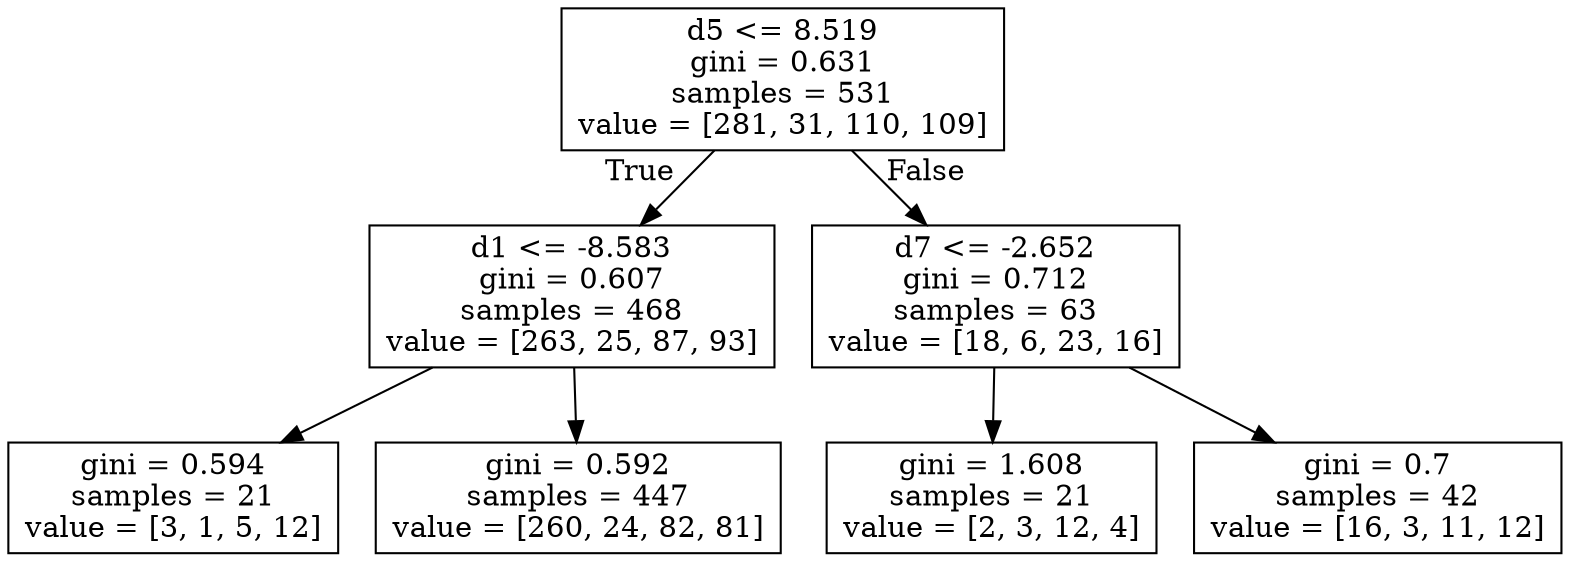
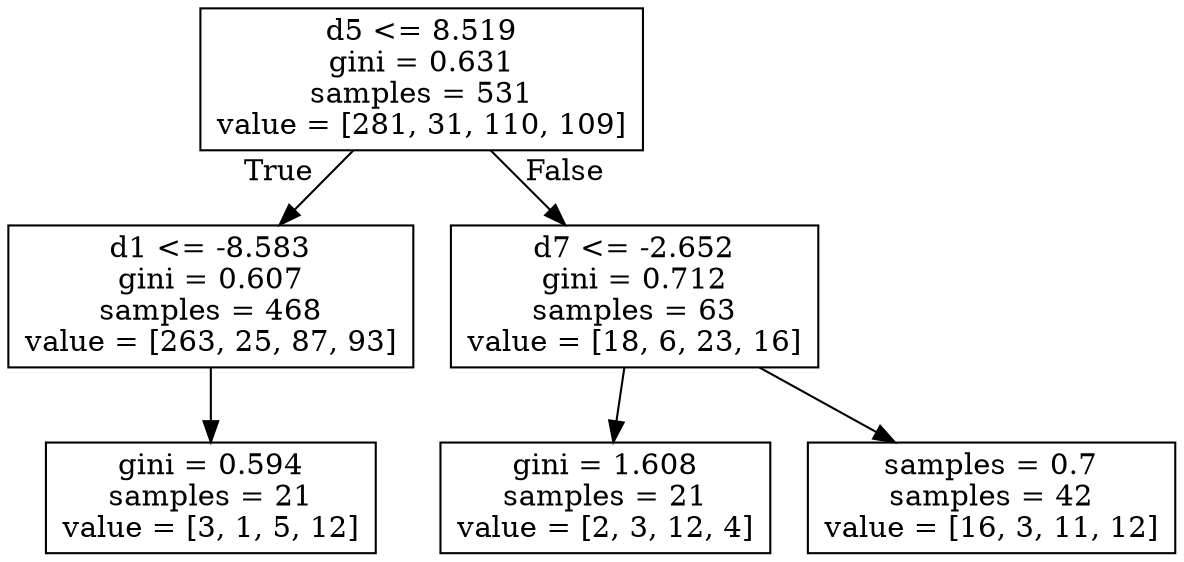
node "gini = 0.592 samples = 447 value = [260, 24, 82, 81]": removed
node "gini = 0.7 samples = 42 value = [16, 3, 11, 12]": label "gini = 0.7 samples = 42 value = [16, 3, 11, 12]" -> "samples = 0.7 samples = 42 value = [16, 3, 11, 12]"
